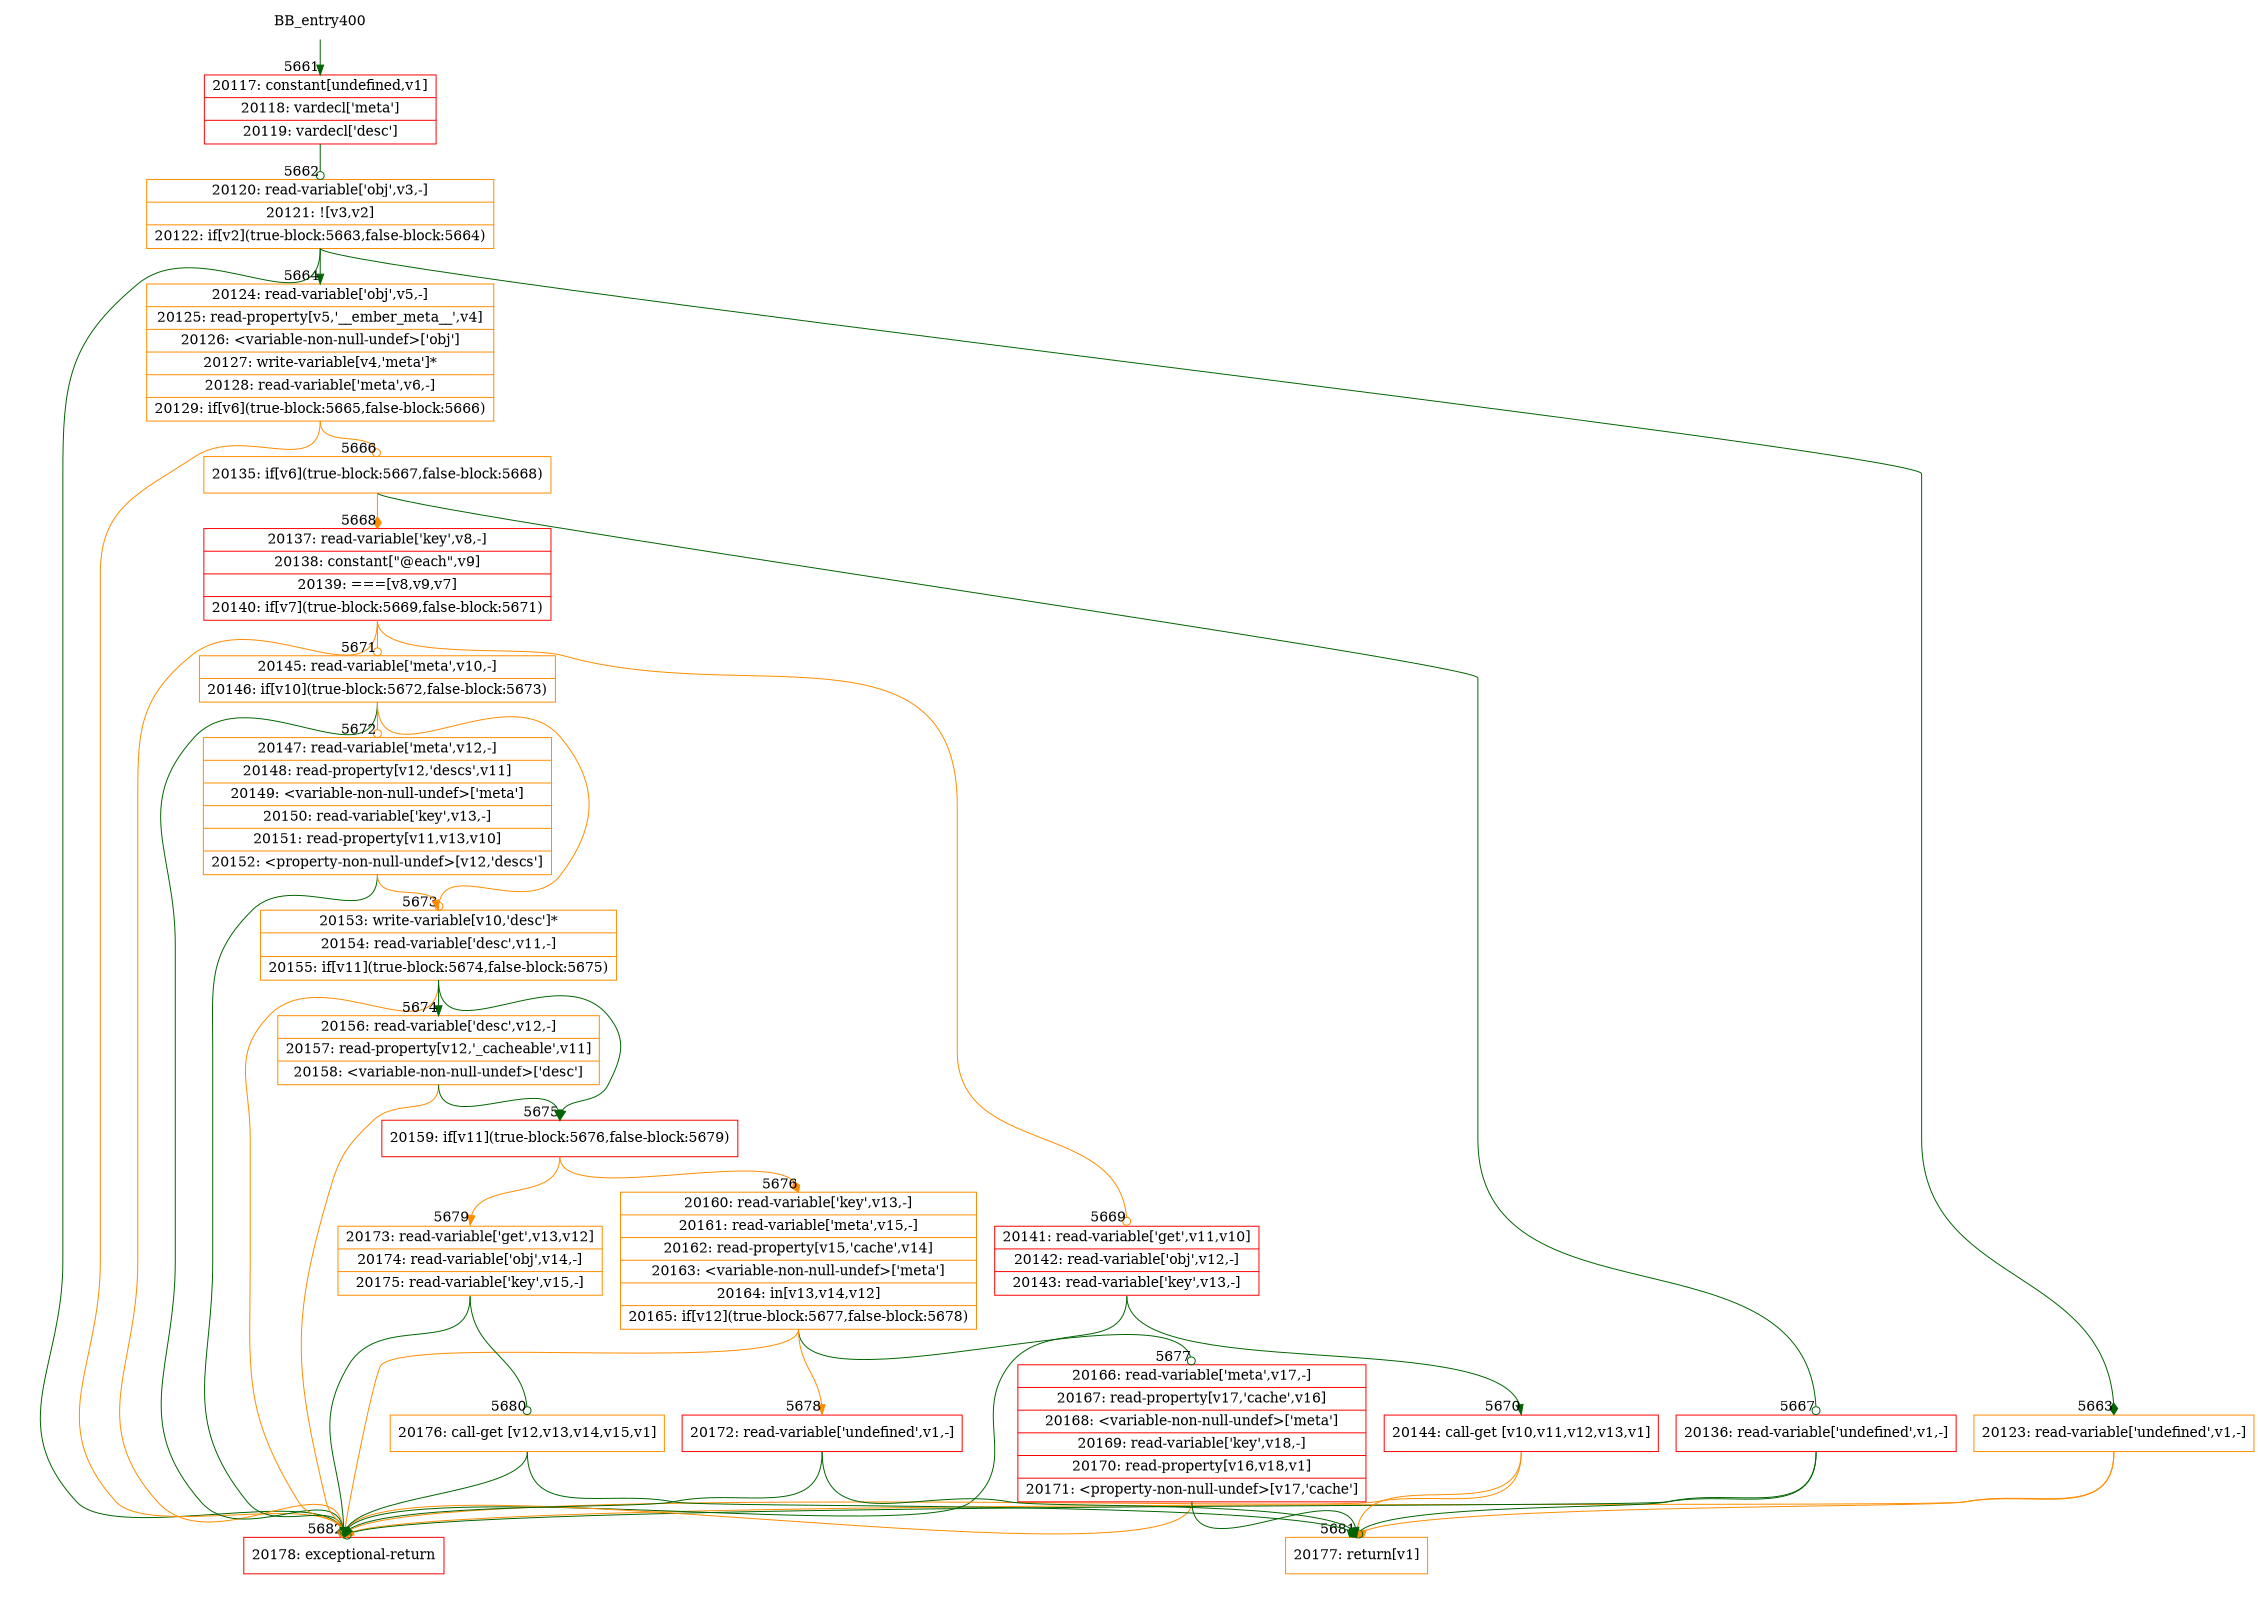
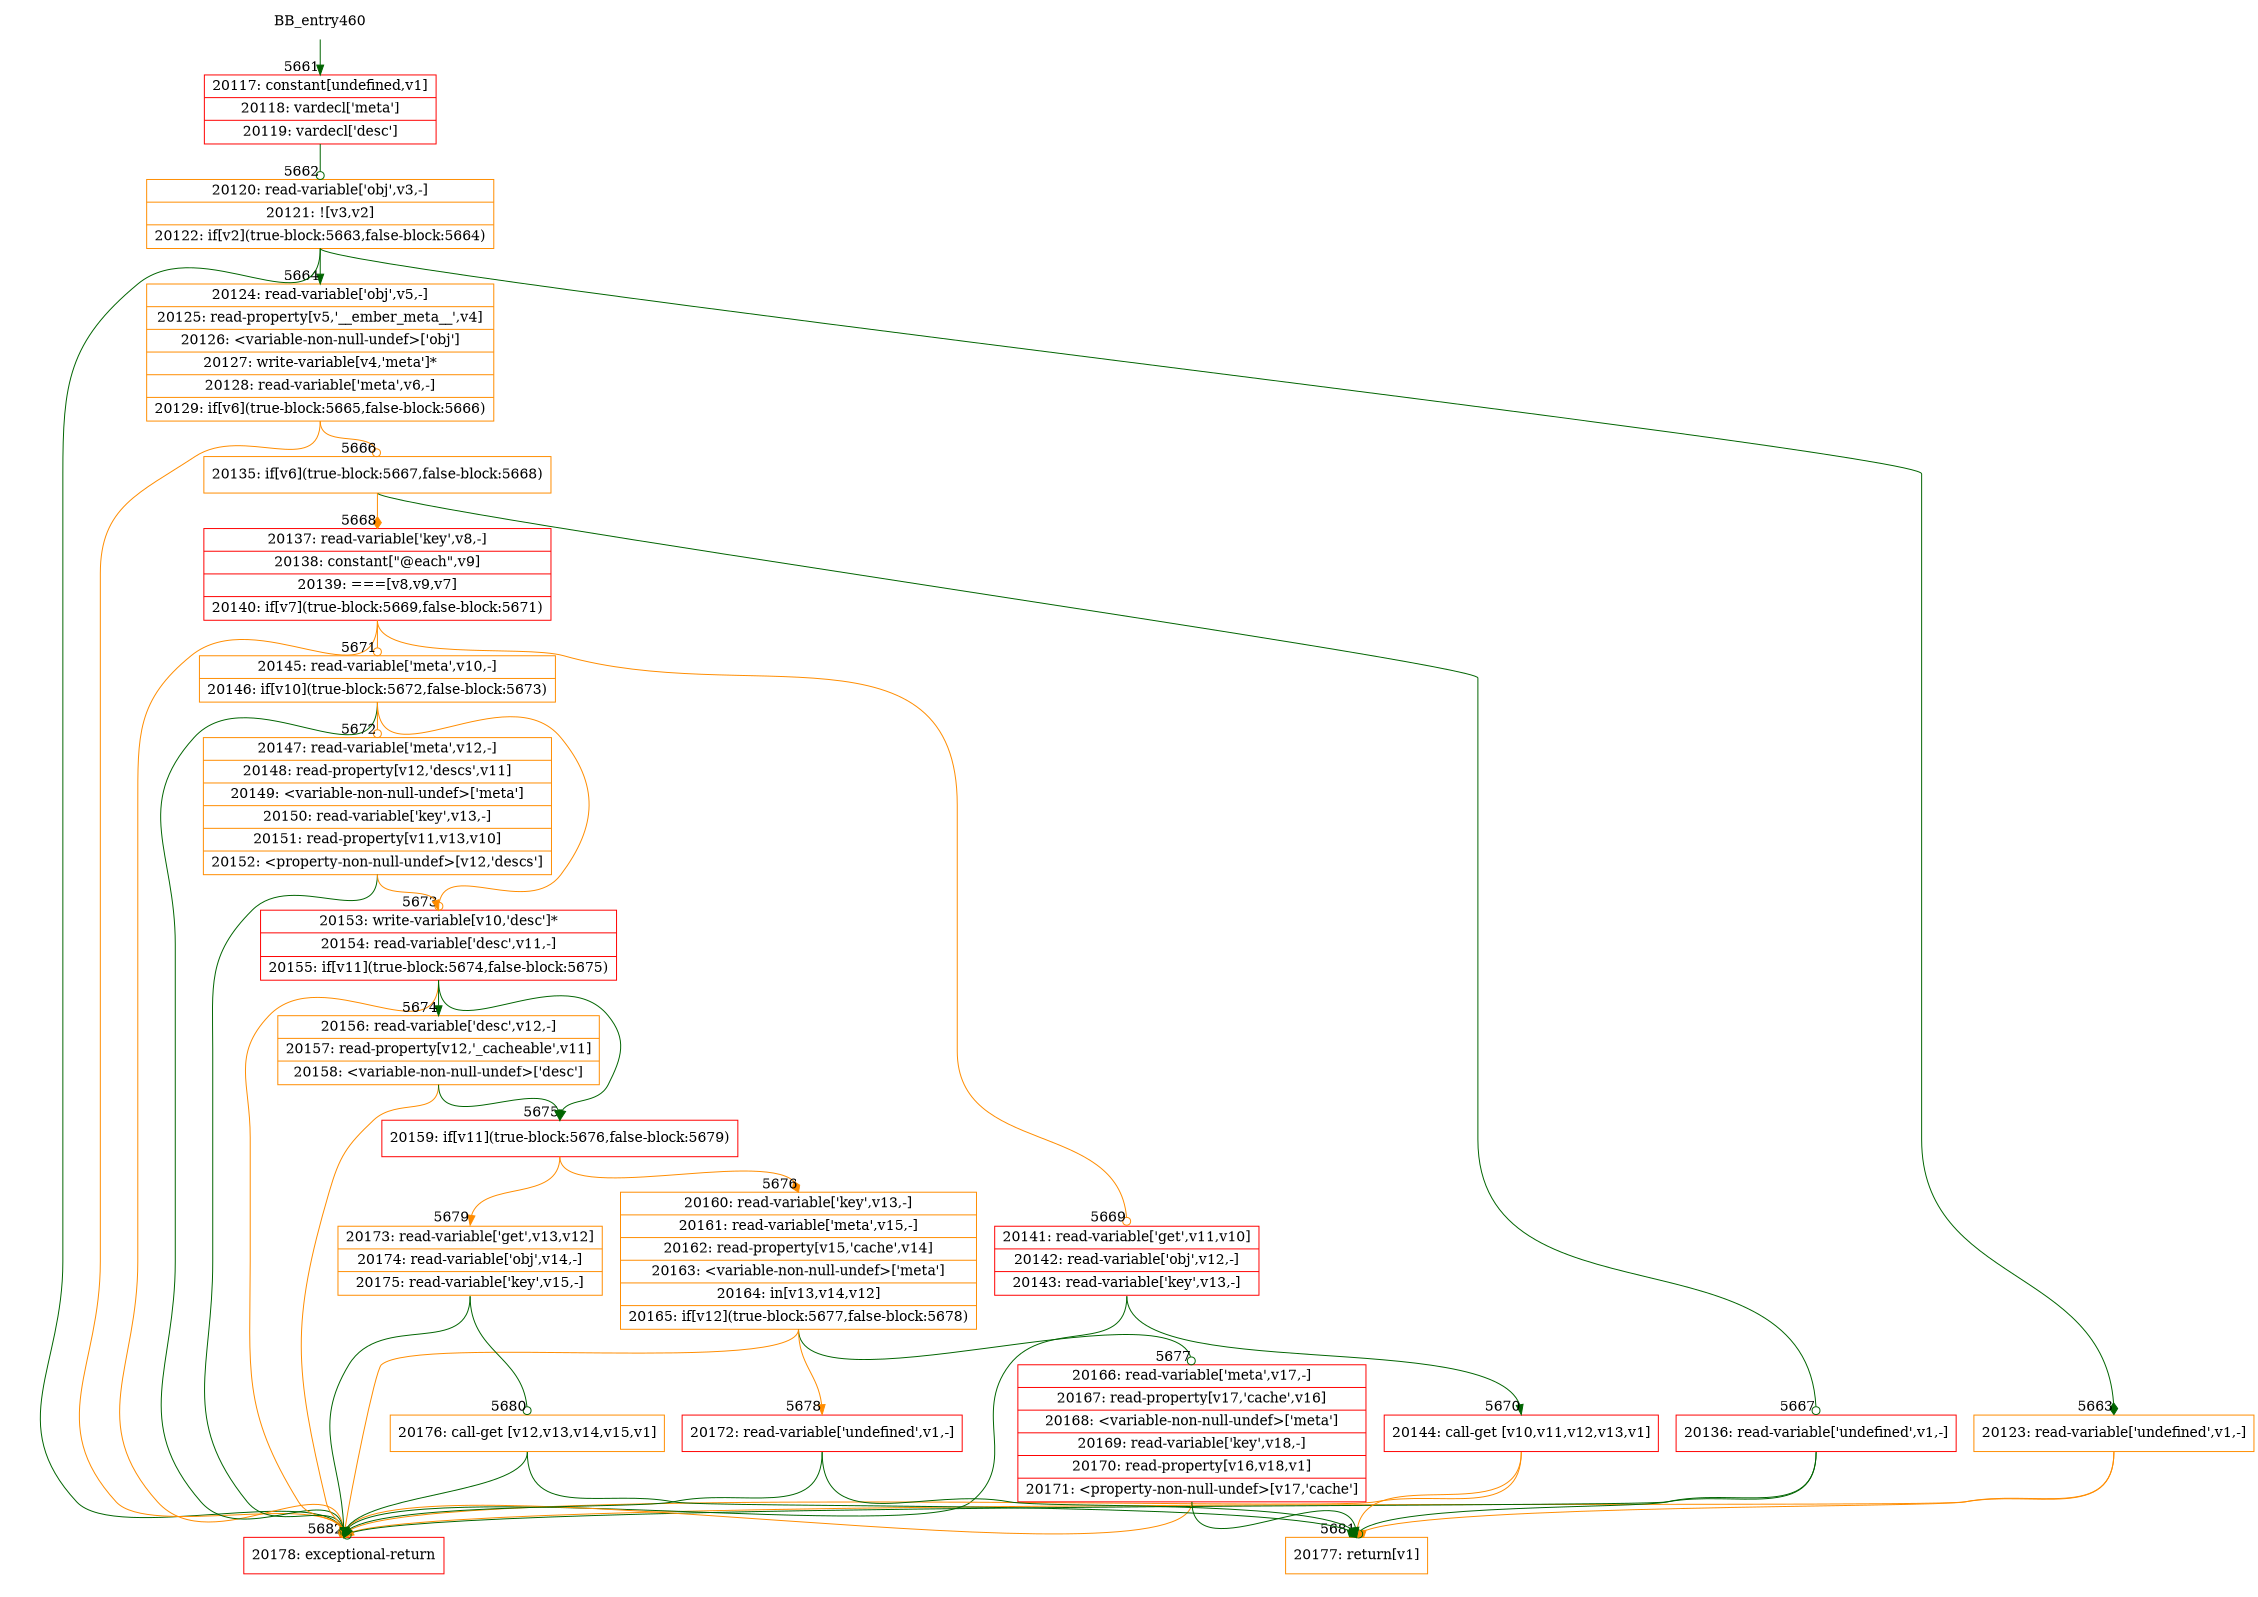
node "BB_entry400": label "BB_entry400" -> "BB_entry460"
node "20153: write-variable[v10,'desc']*": color darkorange -> red
